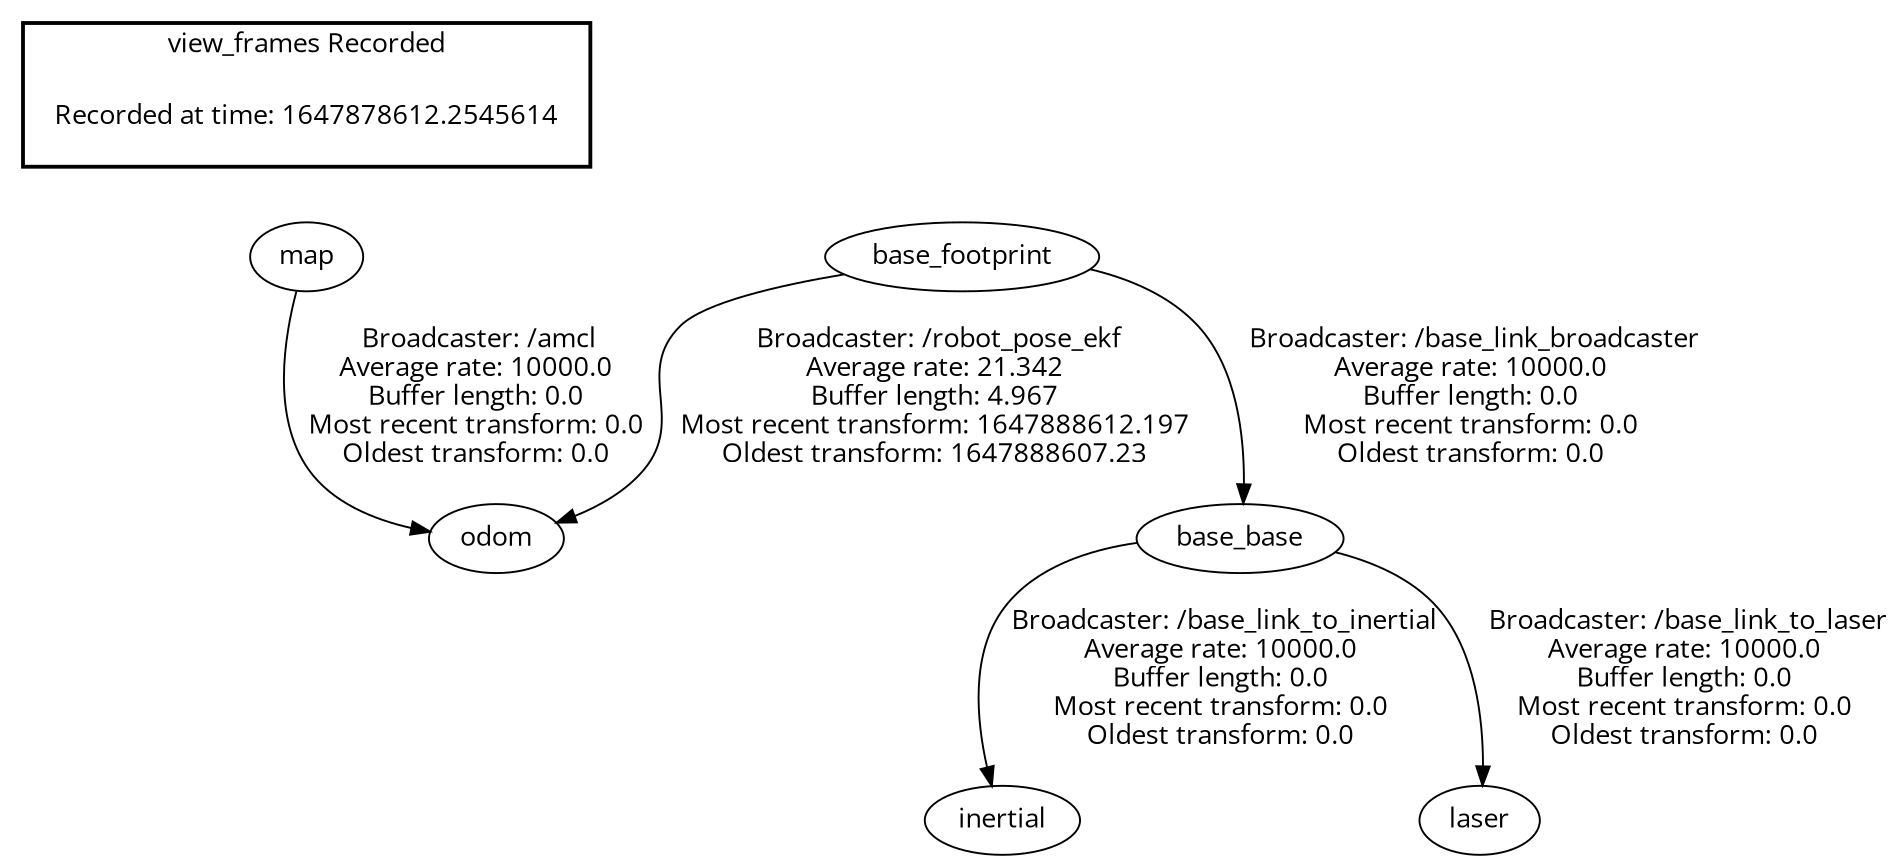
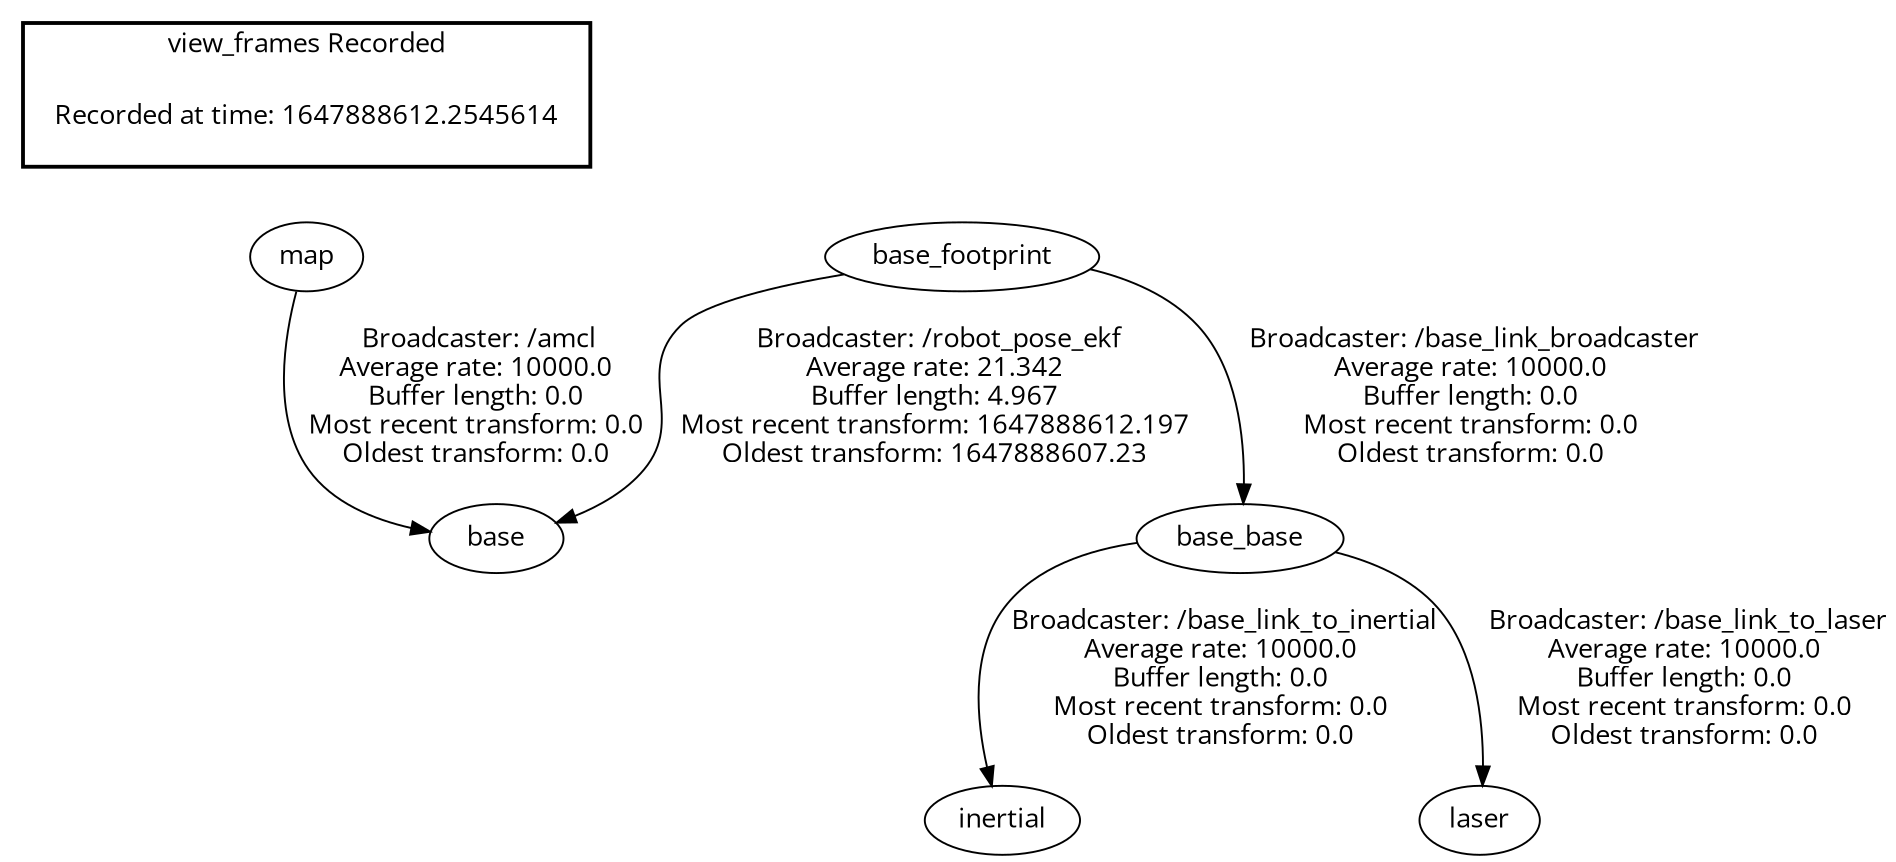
node "Recorded at time: 1647878612.2545614": label "Recorded at time: 1647878612.2545614" -> "Recorded at time: 1647888612.2545614"
node "odom": label "odom" -> "base"
